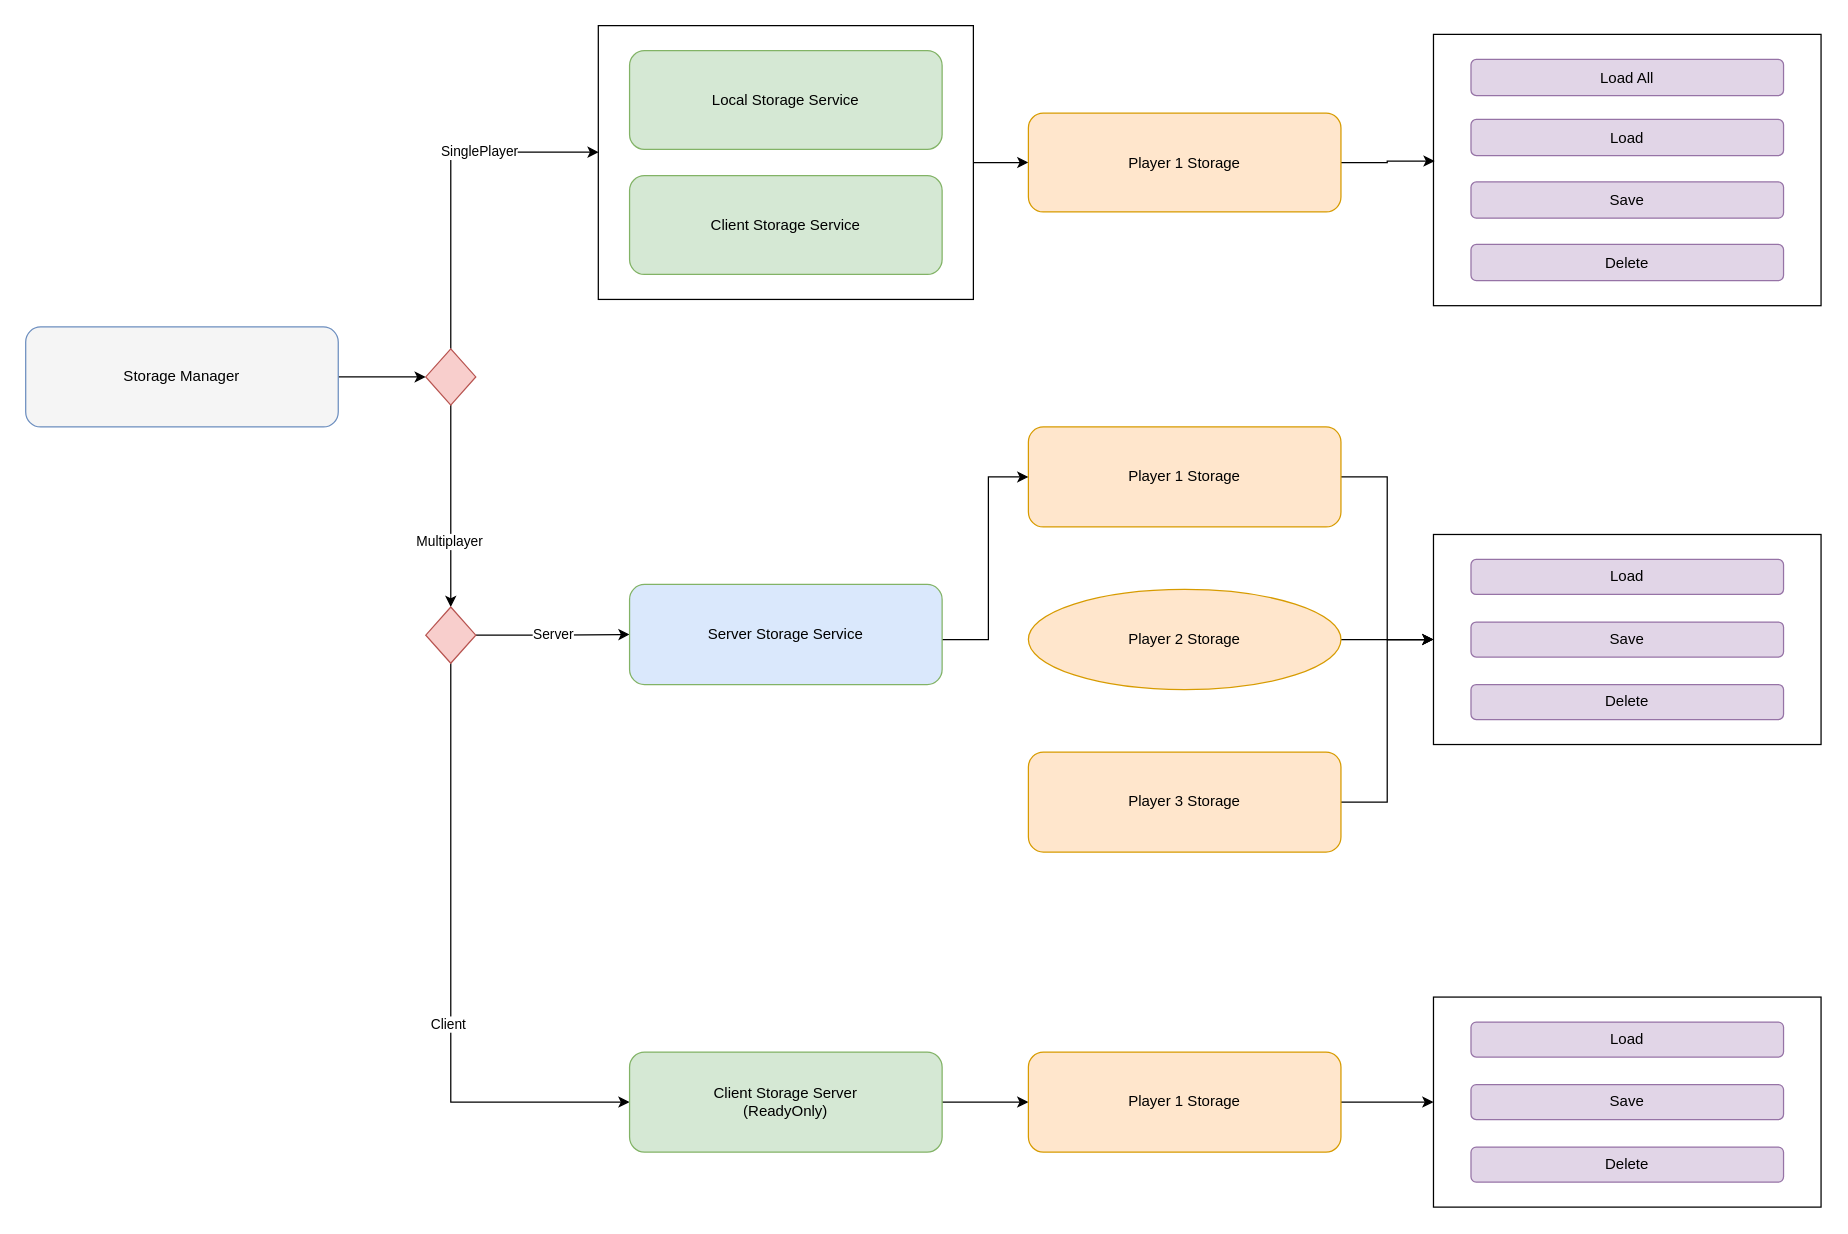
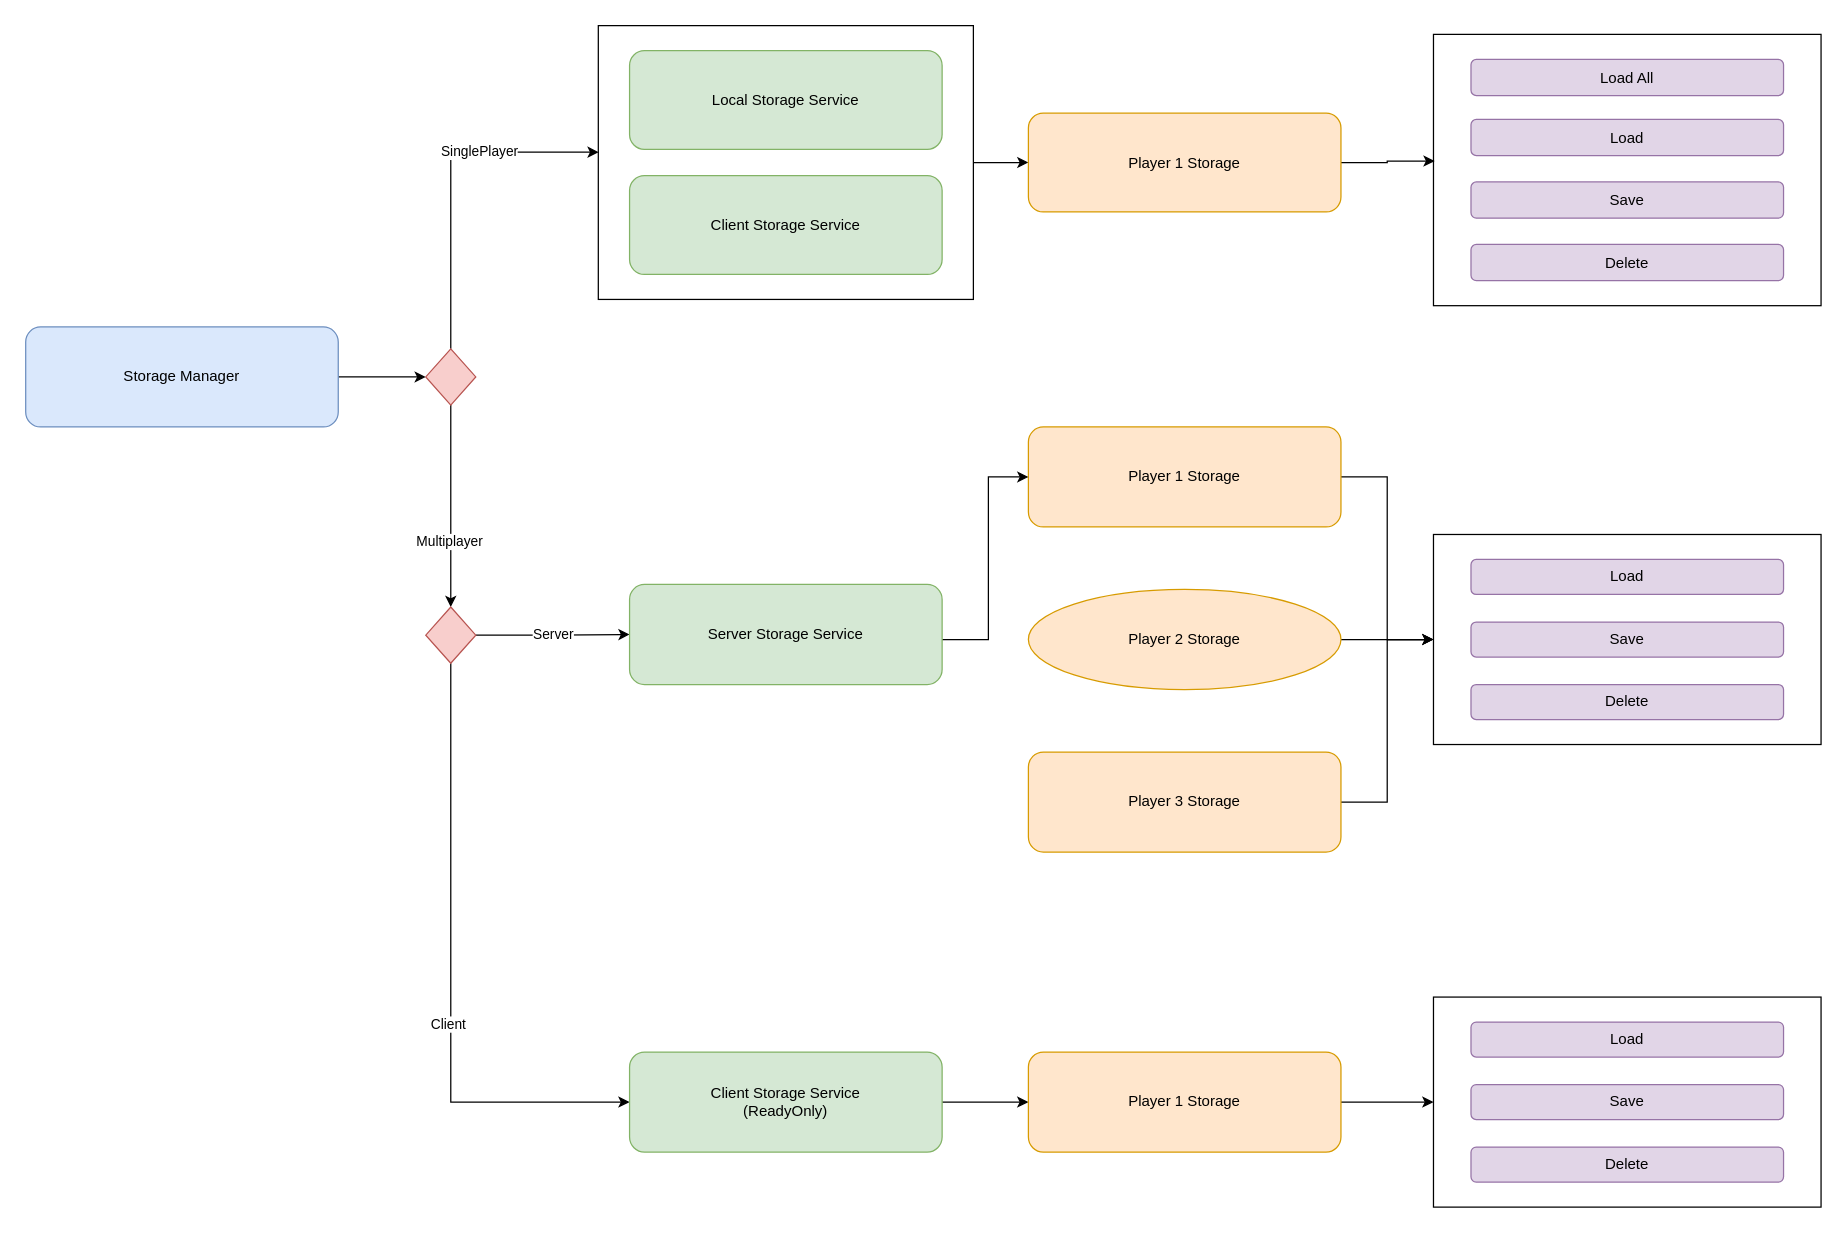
node "Storage Manager": fillcolor #f5f5f5 -> #dae8fc
node "Server Storage Service": fillcolor #dae8fc -> #d5e8d4
node "Client Storage Server (ReadyOnly)": label "Client Storage Server (ReadyOnly)" -> "Client Storage Service (ReadyOnly)"
